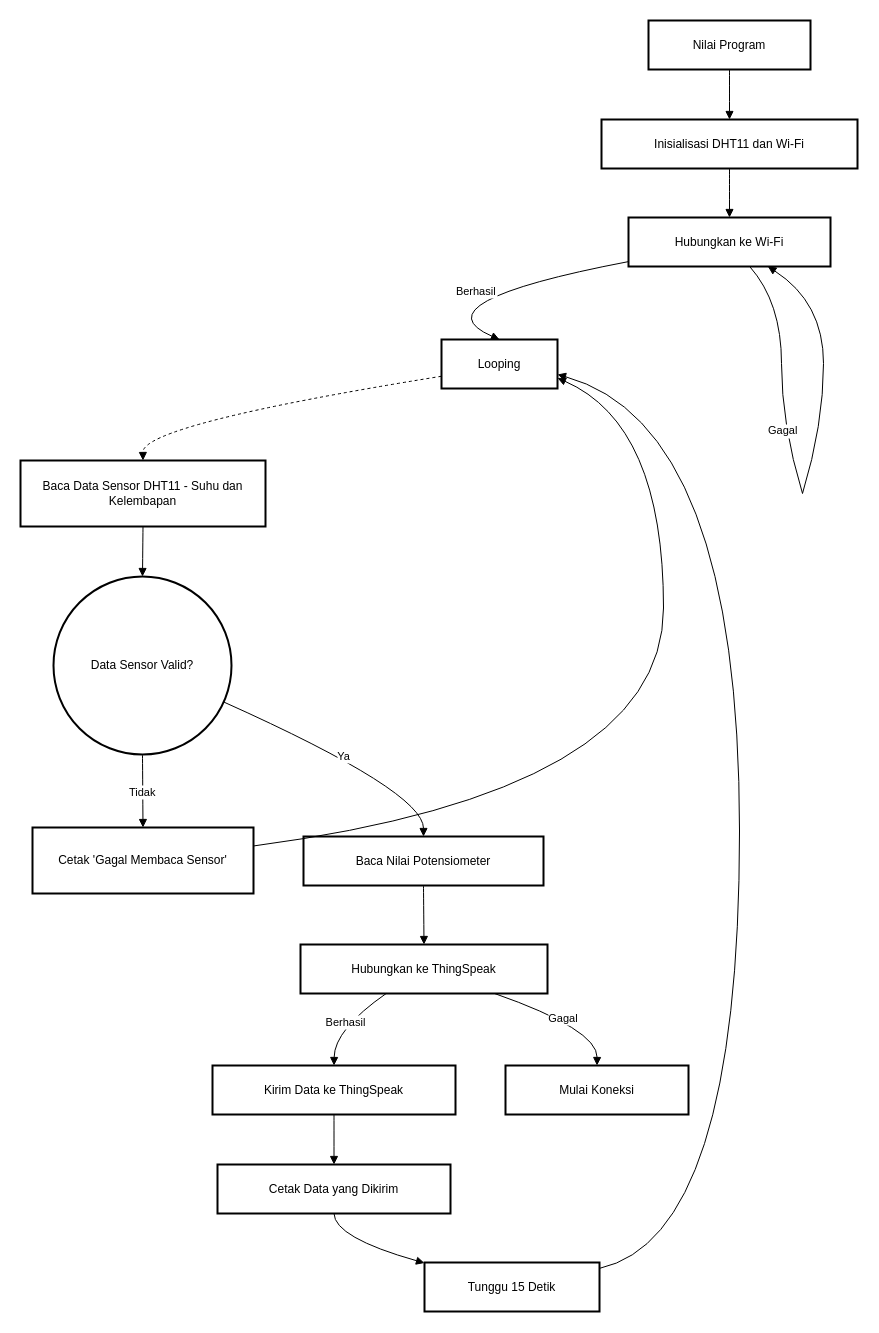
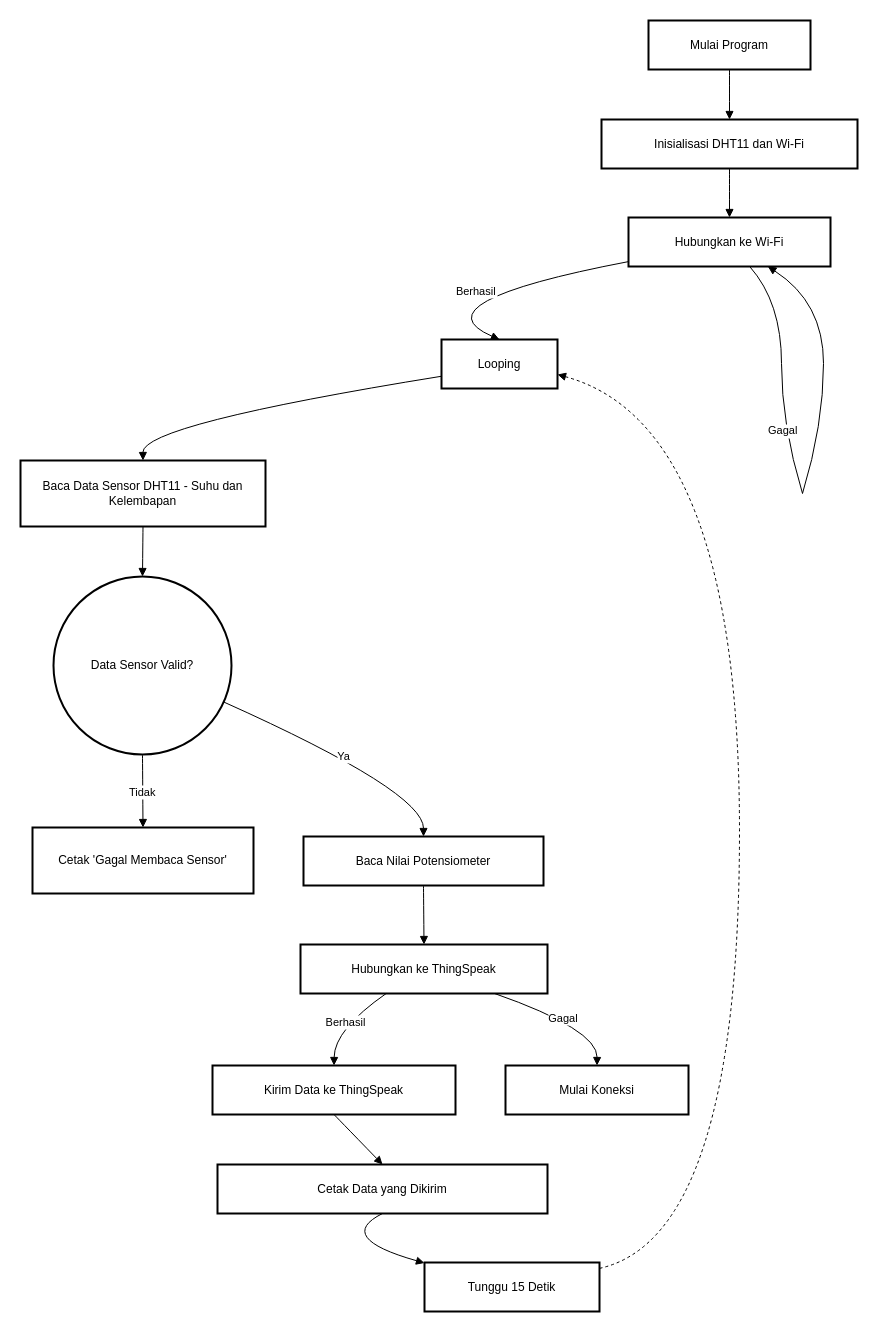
node "Nilai Program": label "Nilai Program" -> "Mulai Program"
edge "Looping" -> "Baca Data Sensor DHT11 - Suhu dan Kelembapan": style dashed -> solid
edge "Cetak 'Gagal Membaca Sensor'" -> "Looping": removed
edge "Tunggu 15 Detik" -> "Looping": style solid -> dashed
node "Cetak Data yang Dikirim": size 233x49 -> 330x49
